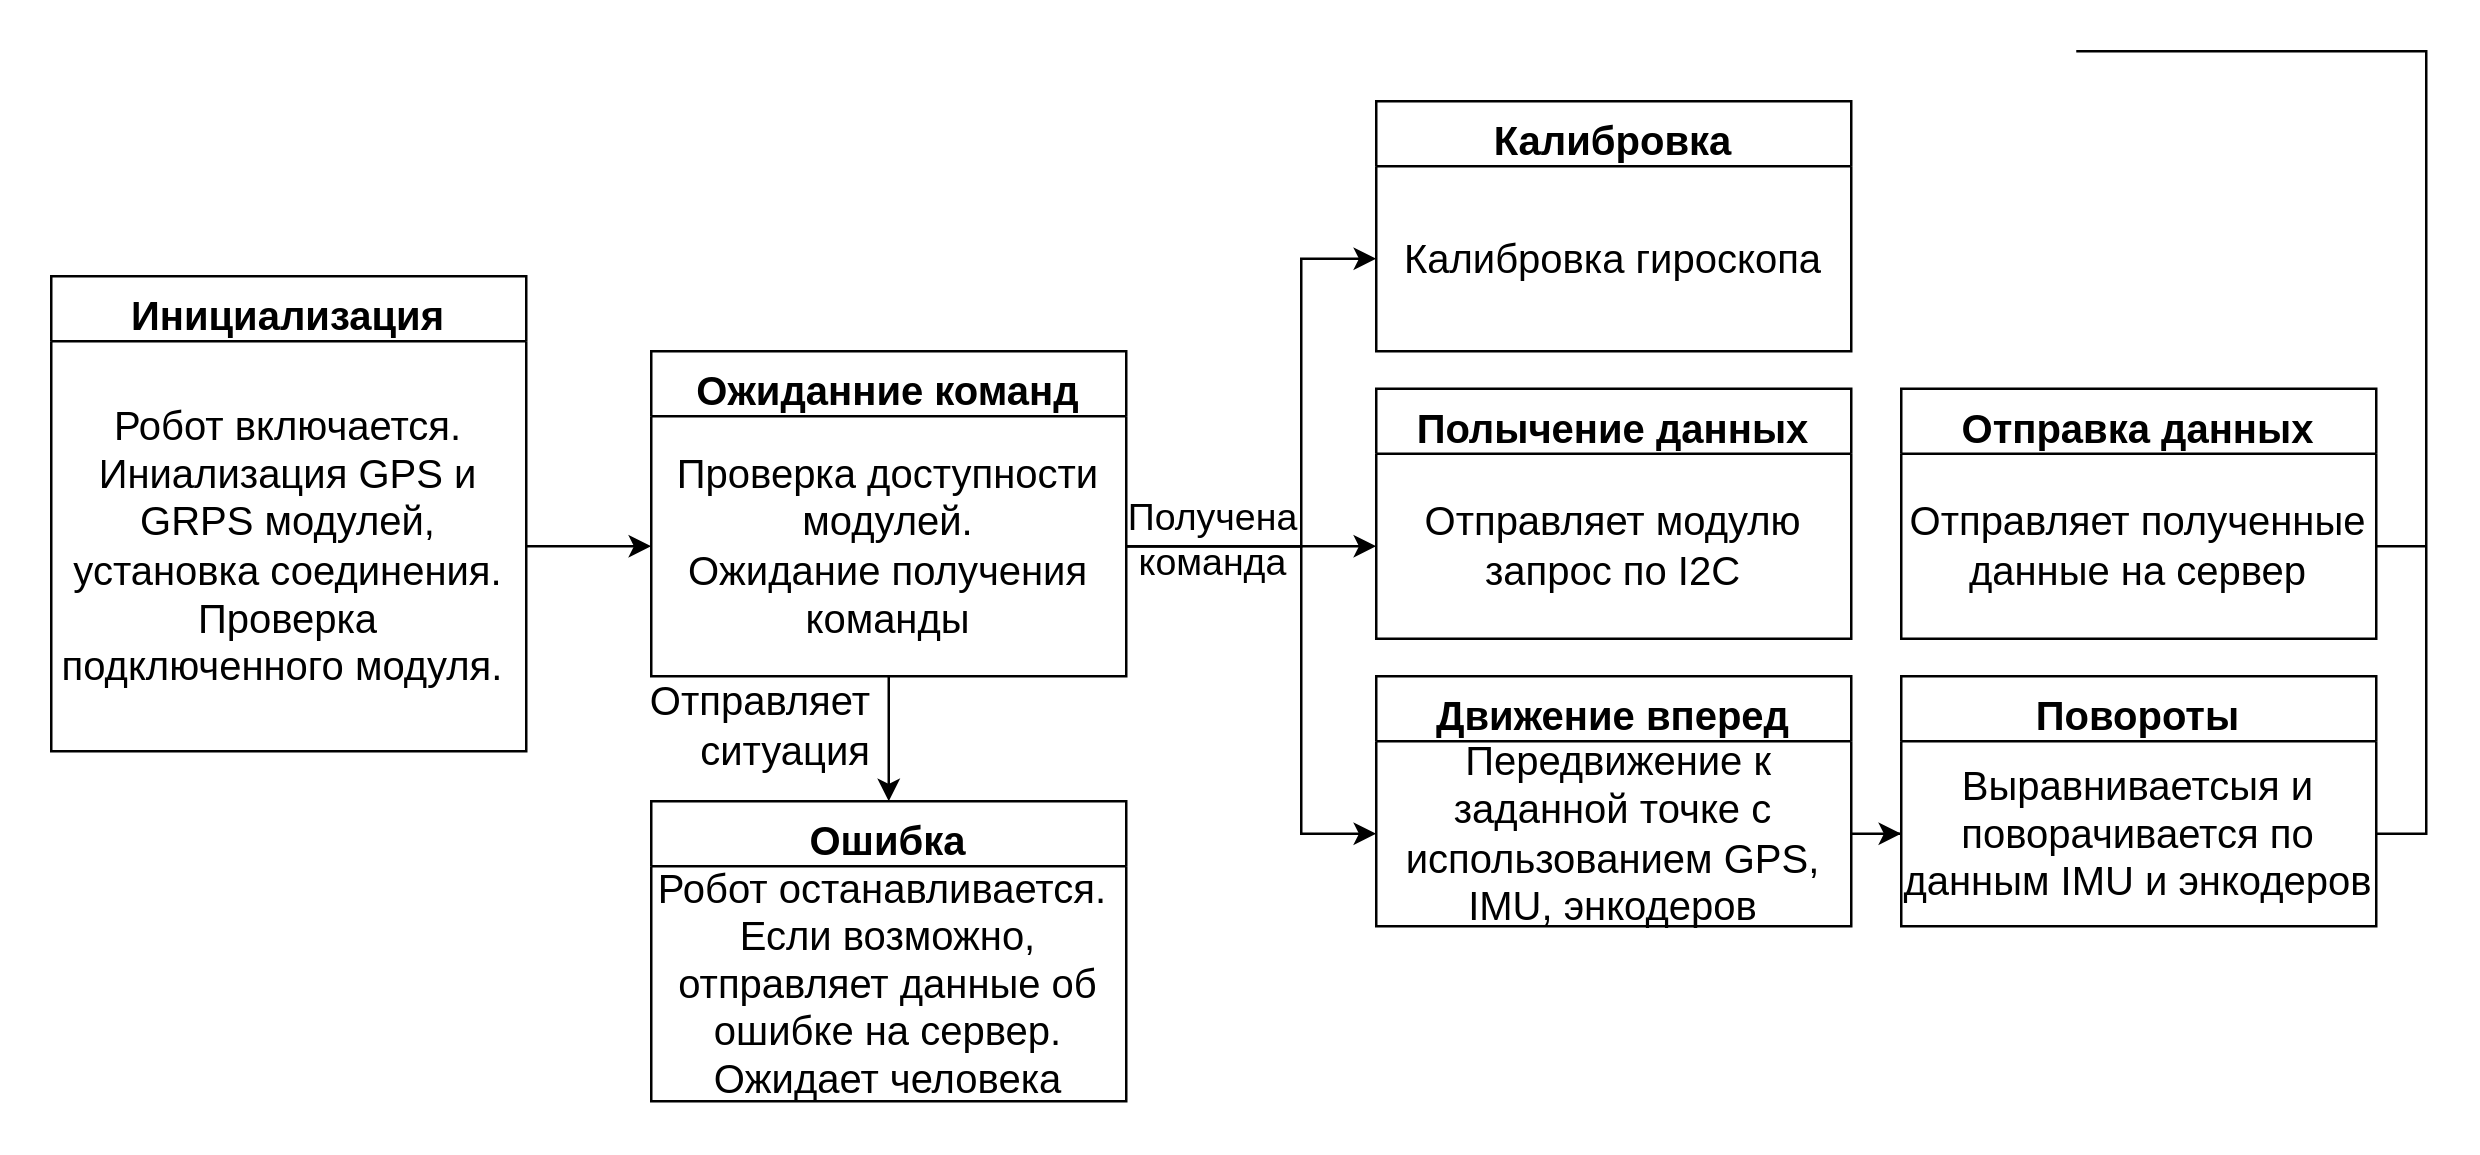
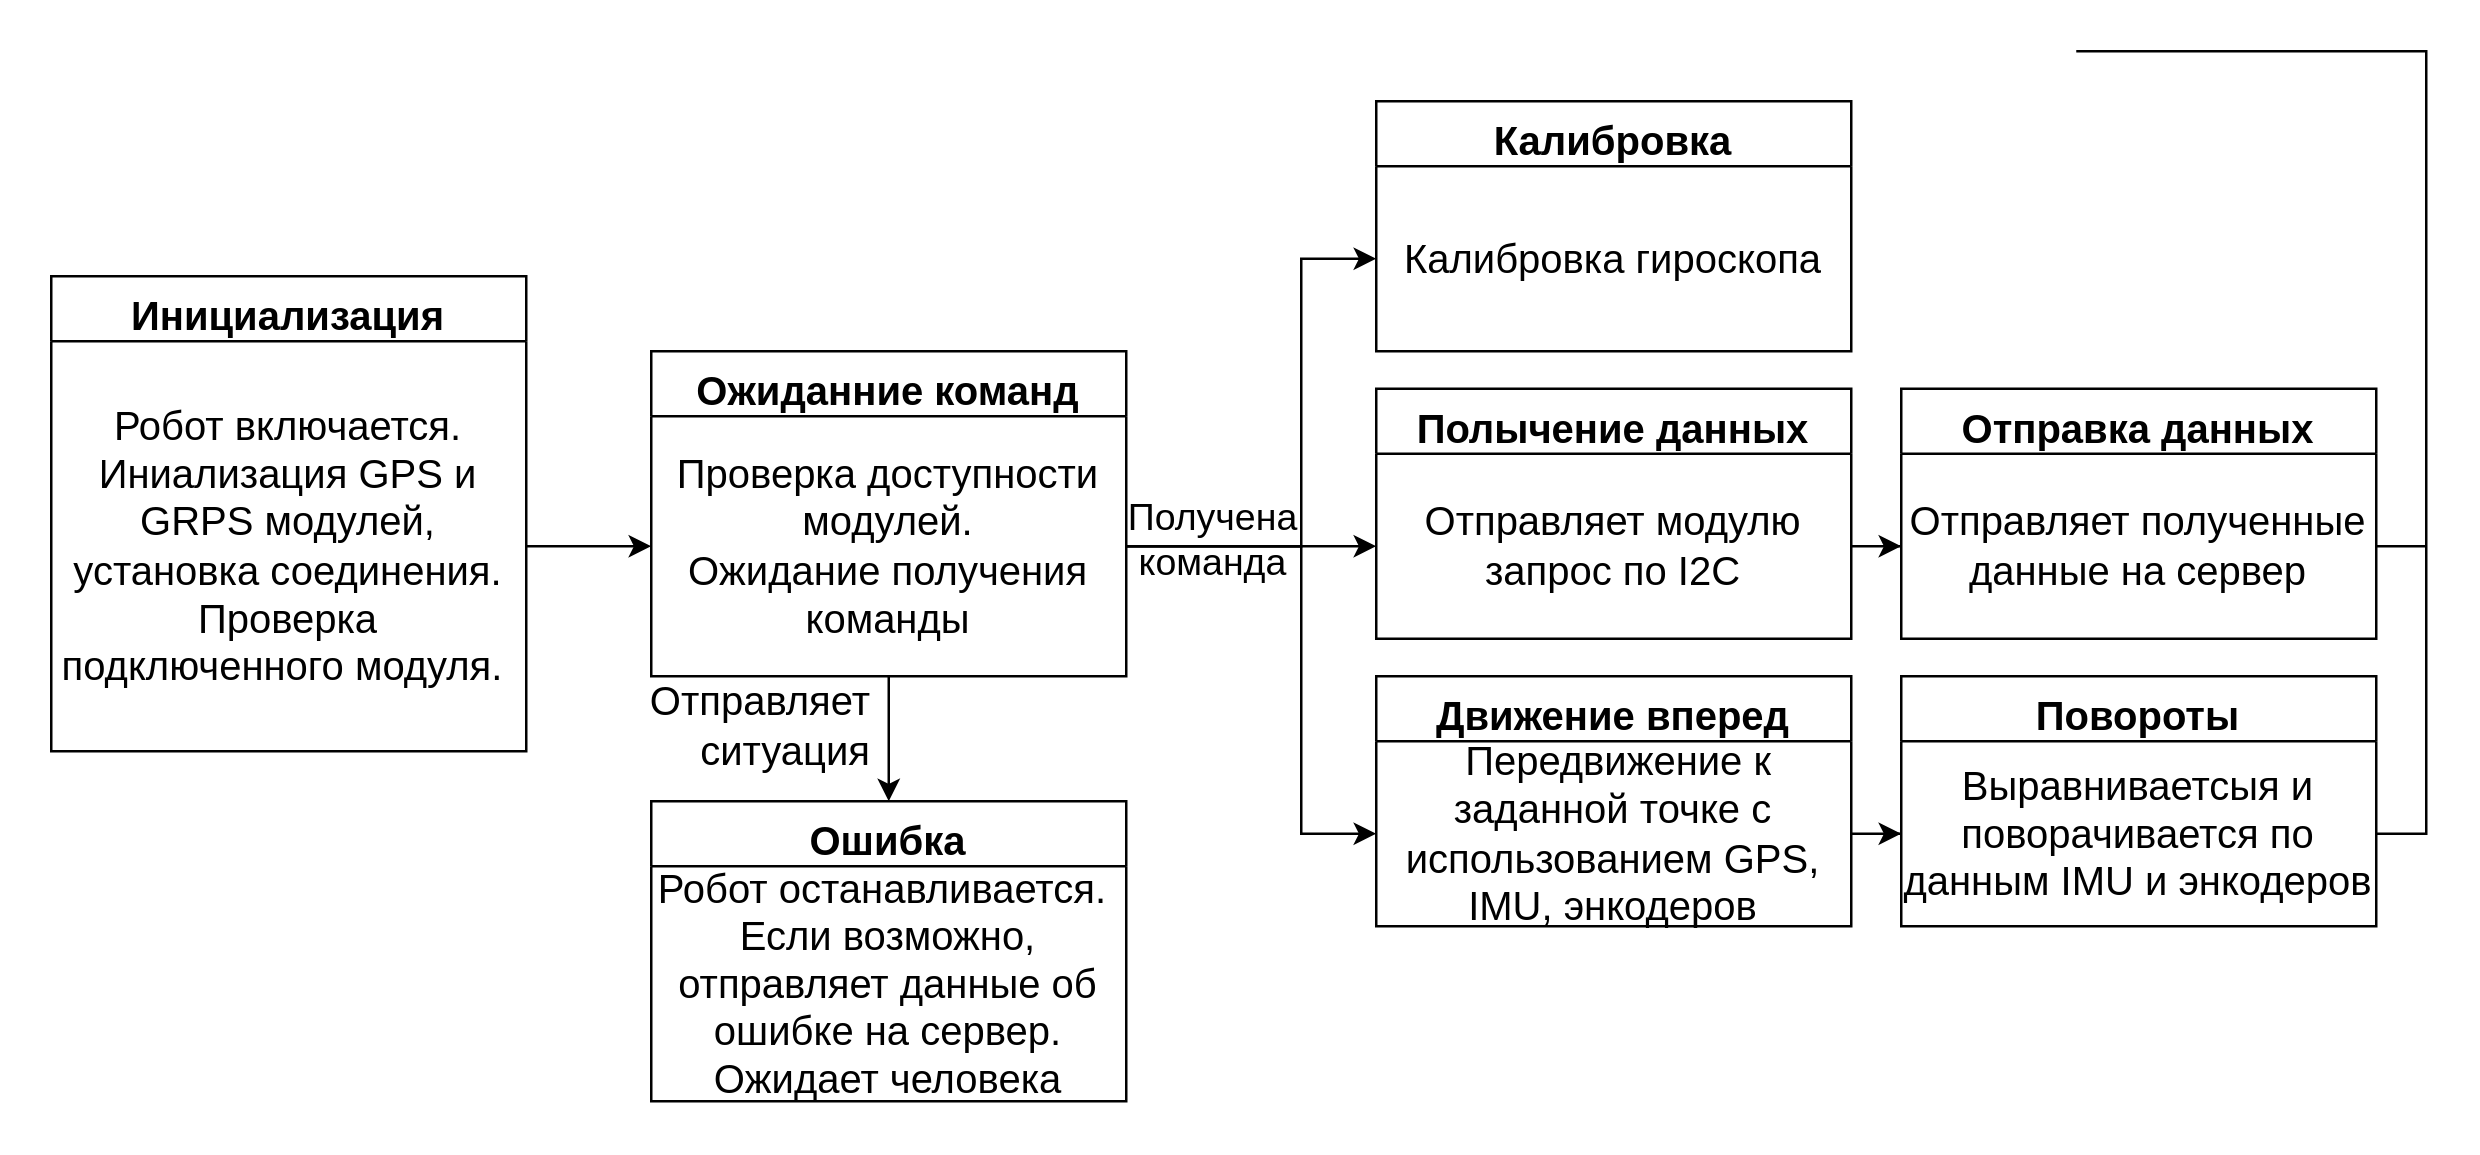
edge "Отправляет модулю запрос по I2C" -> "Отправляет полученные данные на сервер": added
